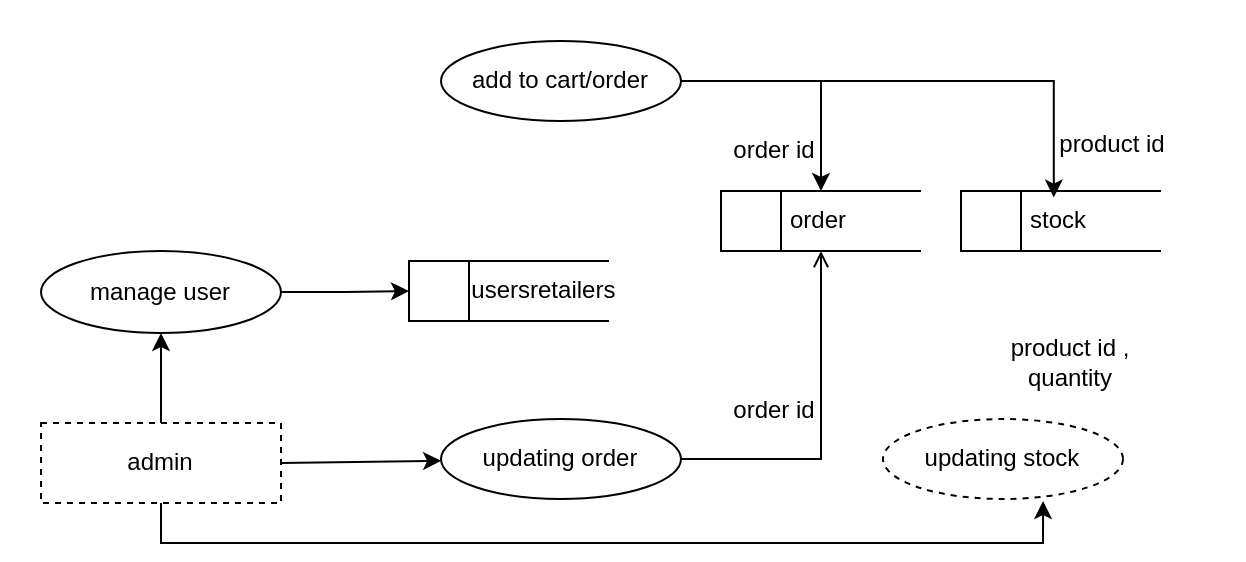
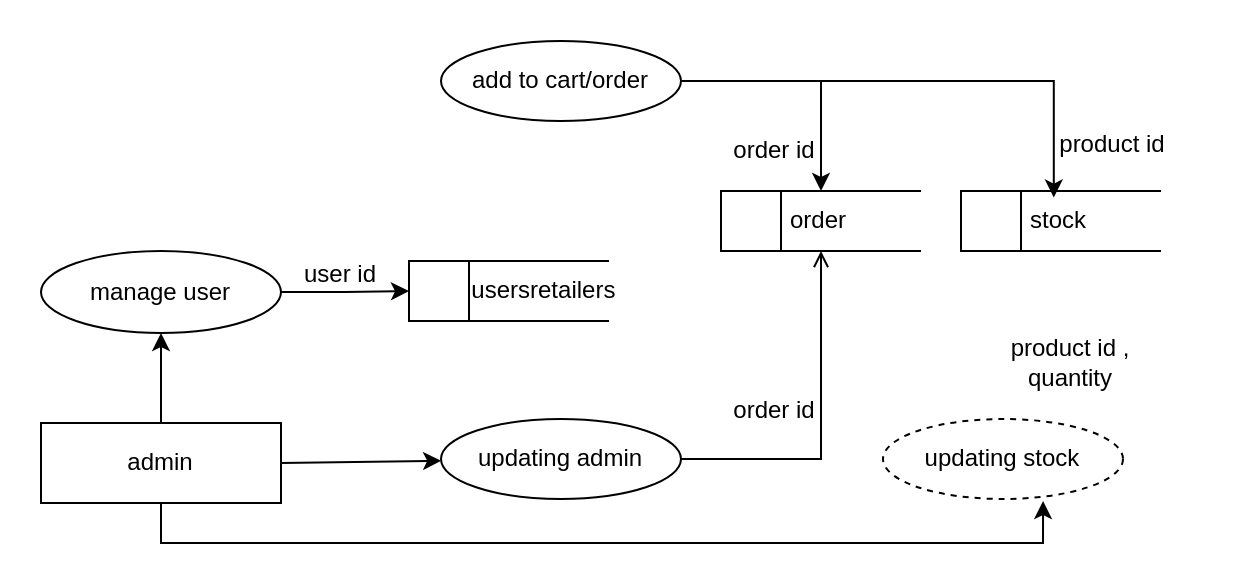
node "user id": added
node "updating order": label "updating order" -> "updating admin"
node "admin": style dashed -> solid
